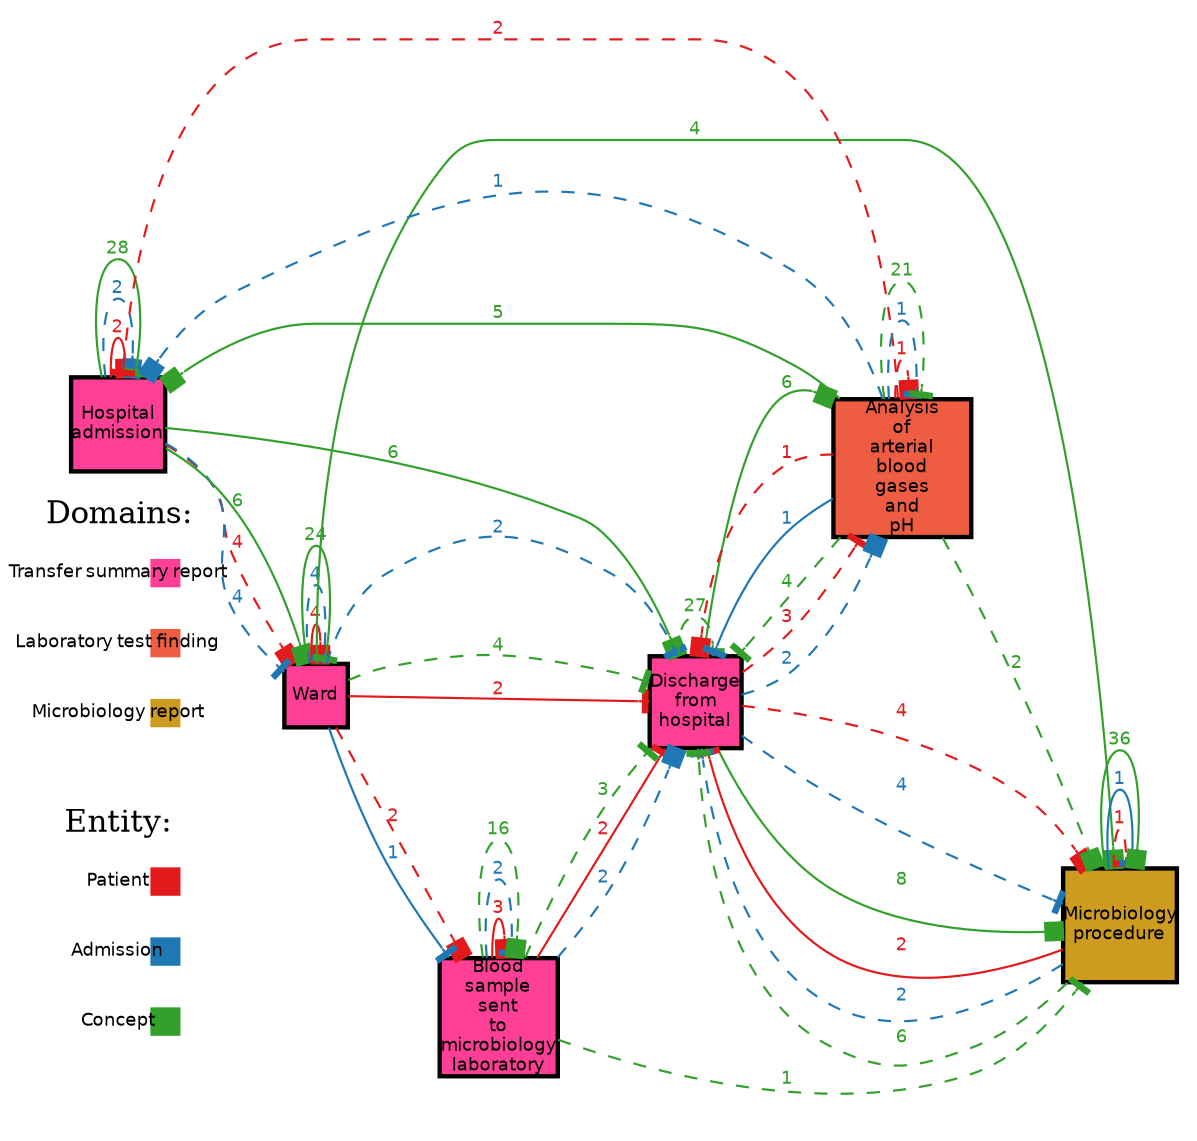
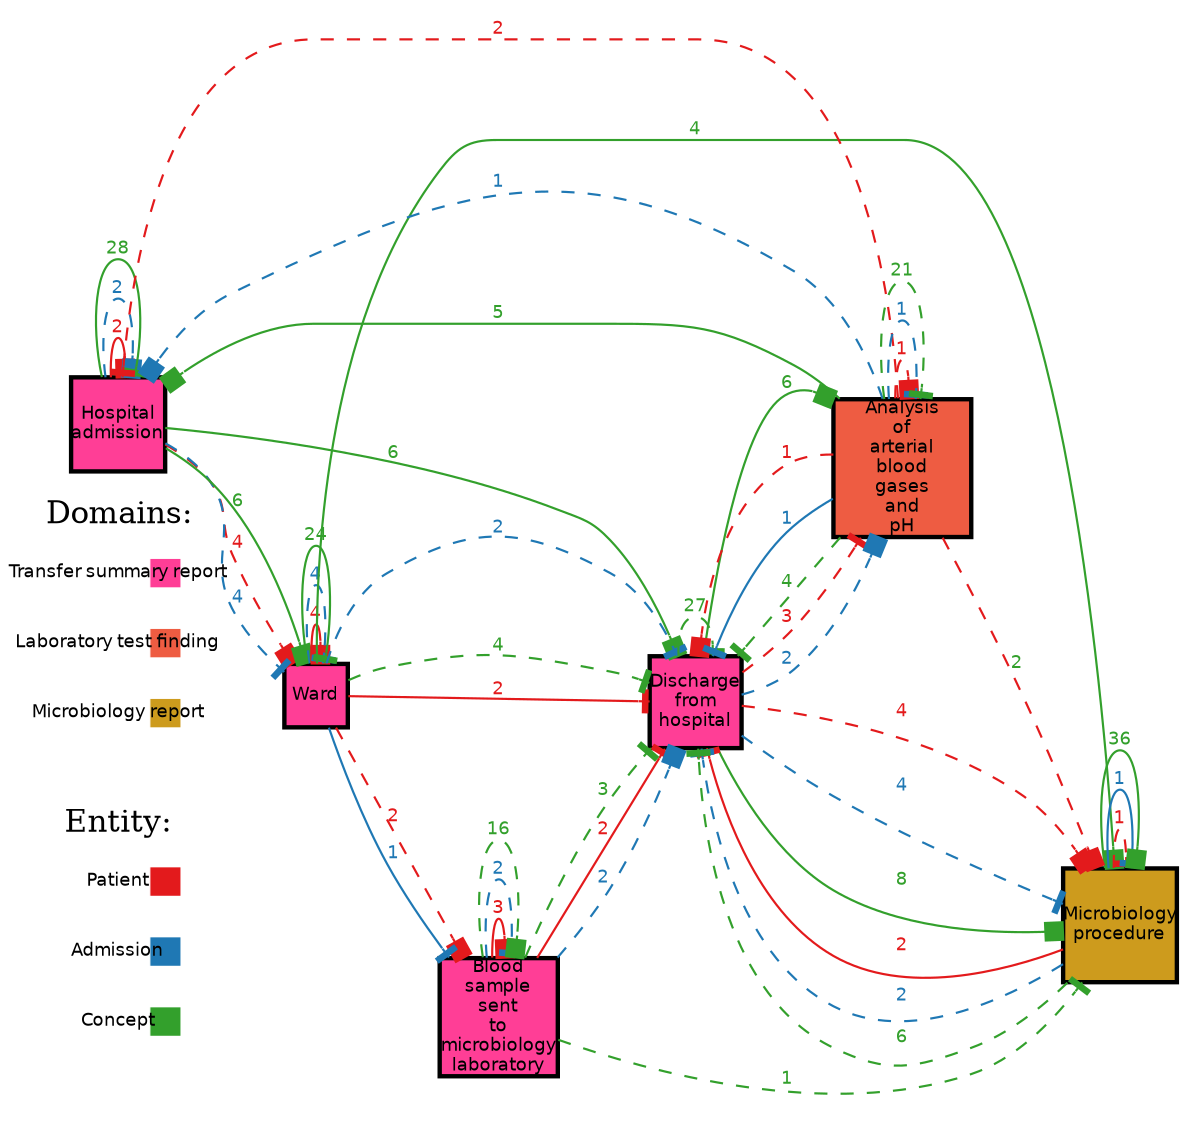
edge "Analysis of arterial blood gases and pH" -> "Microbiology procedure": color #33a02c -> #e31a1c
